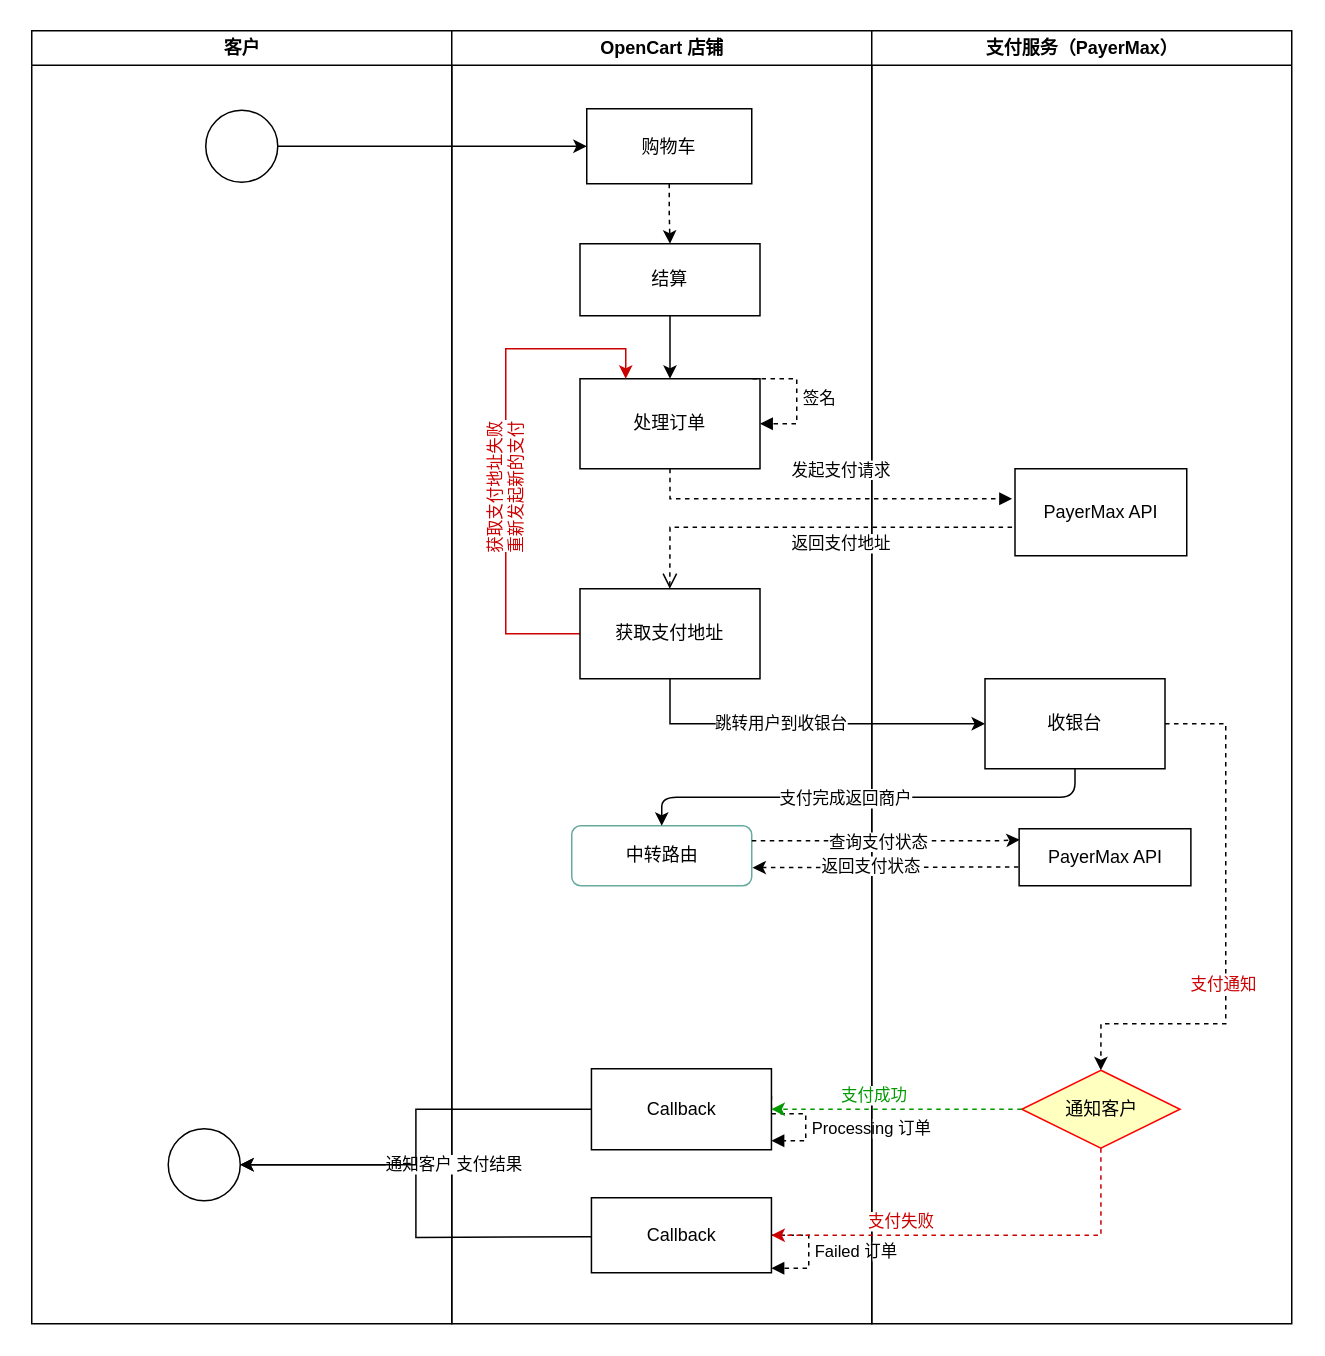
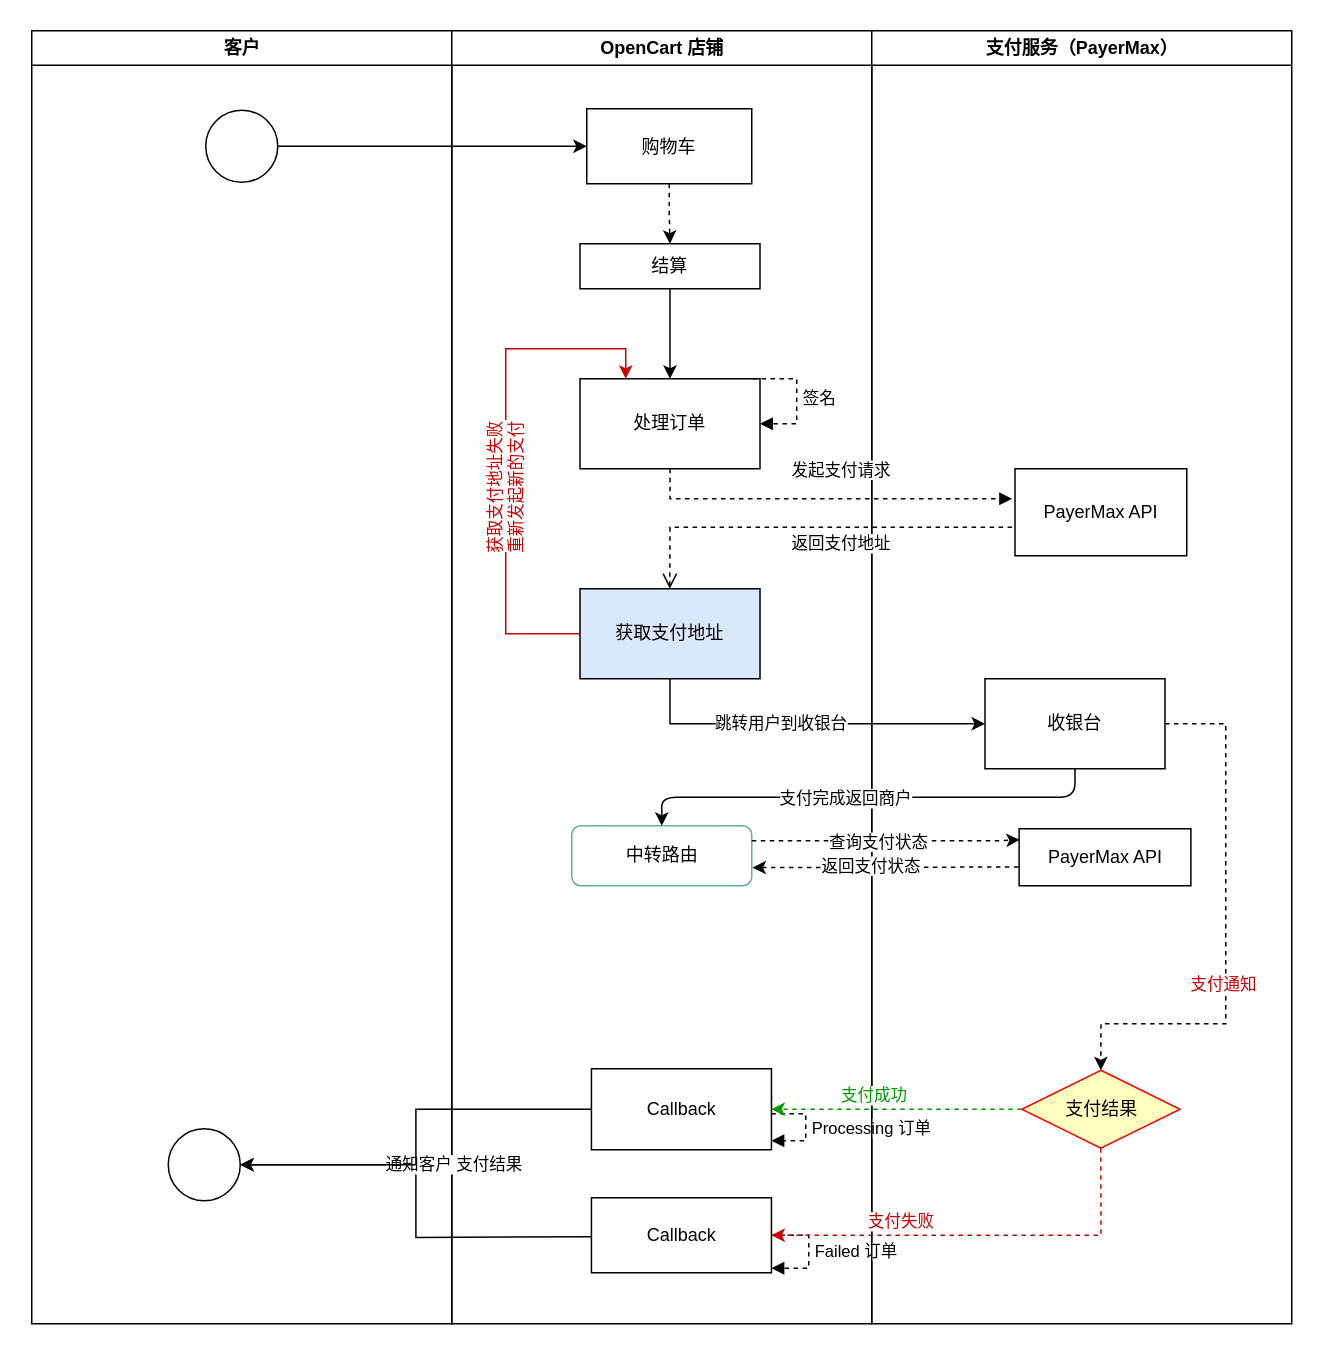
node "结算": size 180x72 -> 180x45
node "获取支付地址": fillcolor #ffffff -> #dae8fc
node "通知客户": label "通知客户" -> "支付结果"
